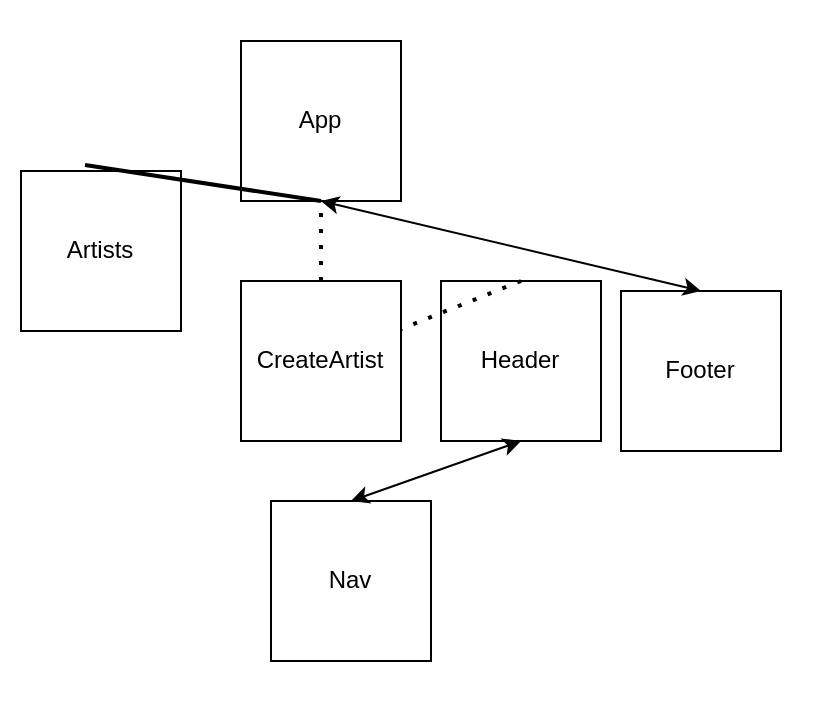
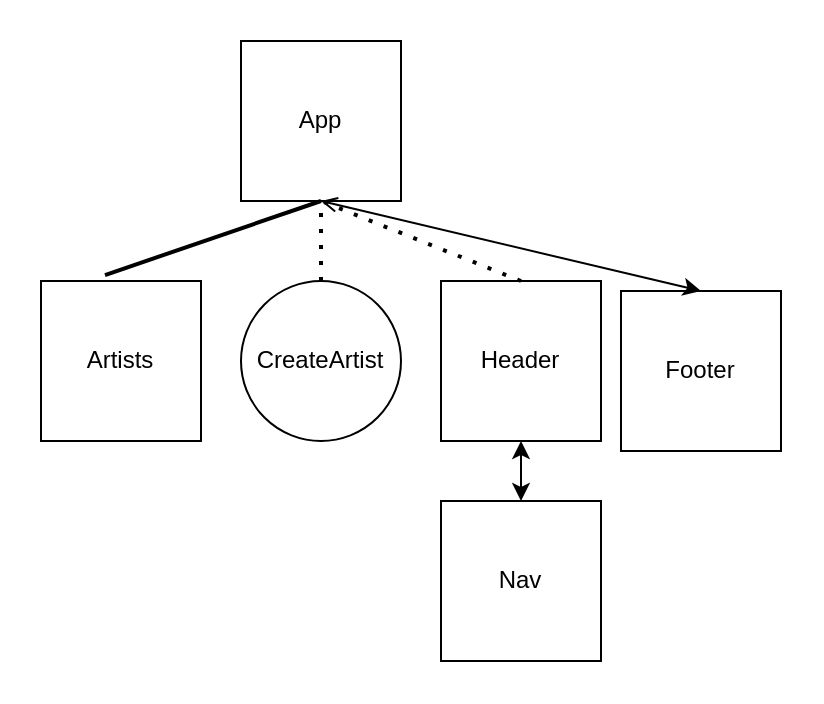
edge "App" -- "Footer": arrowhead classic -> open
node "Artists": moved (101, 251) -> (121, 361)
edge "CreateArtist" -- "Header": now "App" -- "Header"
node "CreateArtist": shape rectangle -> ellipse
node "Nav": moved (351, 581) -> (521, 581)
